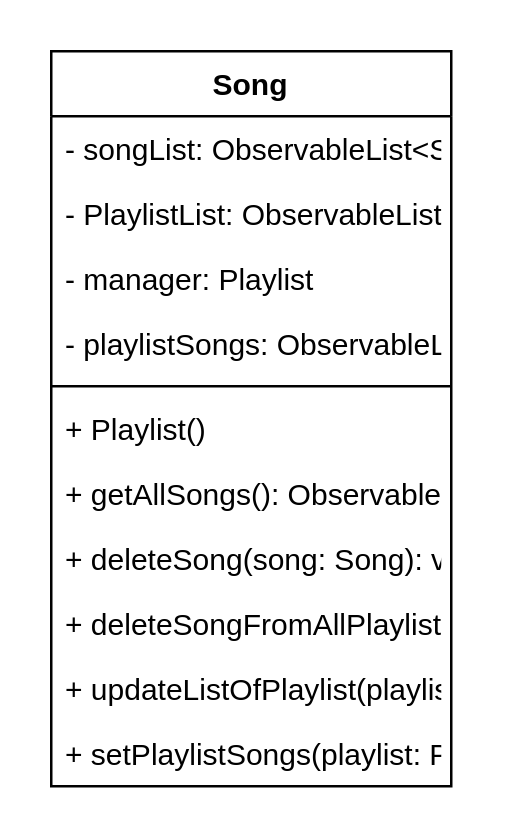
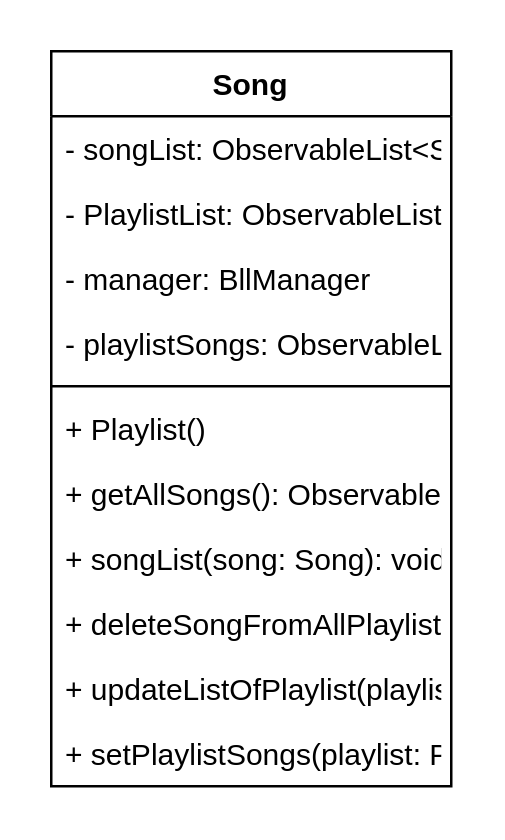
node "- manager: Playlist": label "- manager: Playlist" -> "- manager: BllManager"
node "+ deleteSong(song: Song): void": label "+ deleteSong(song: Song): void" -> "+ songList(song: Song): void"
